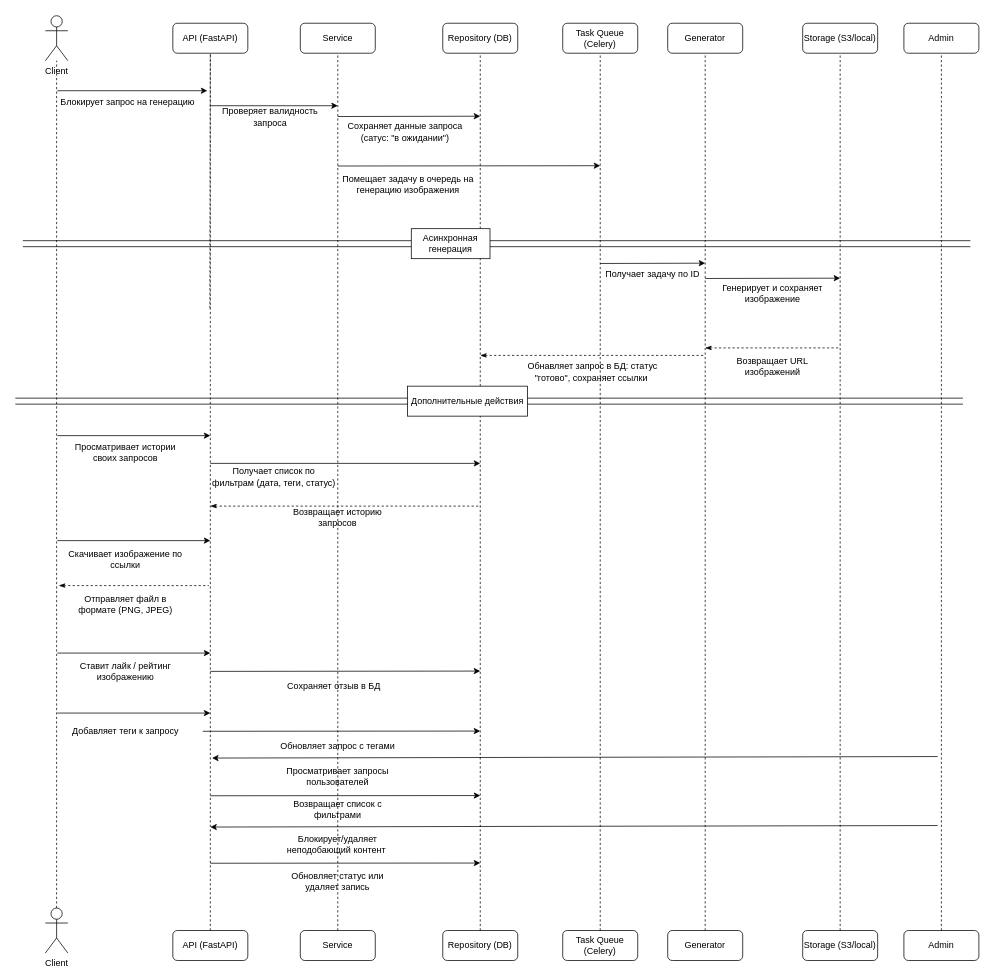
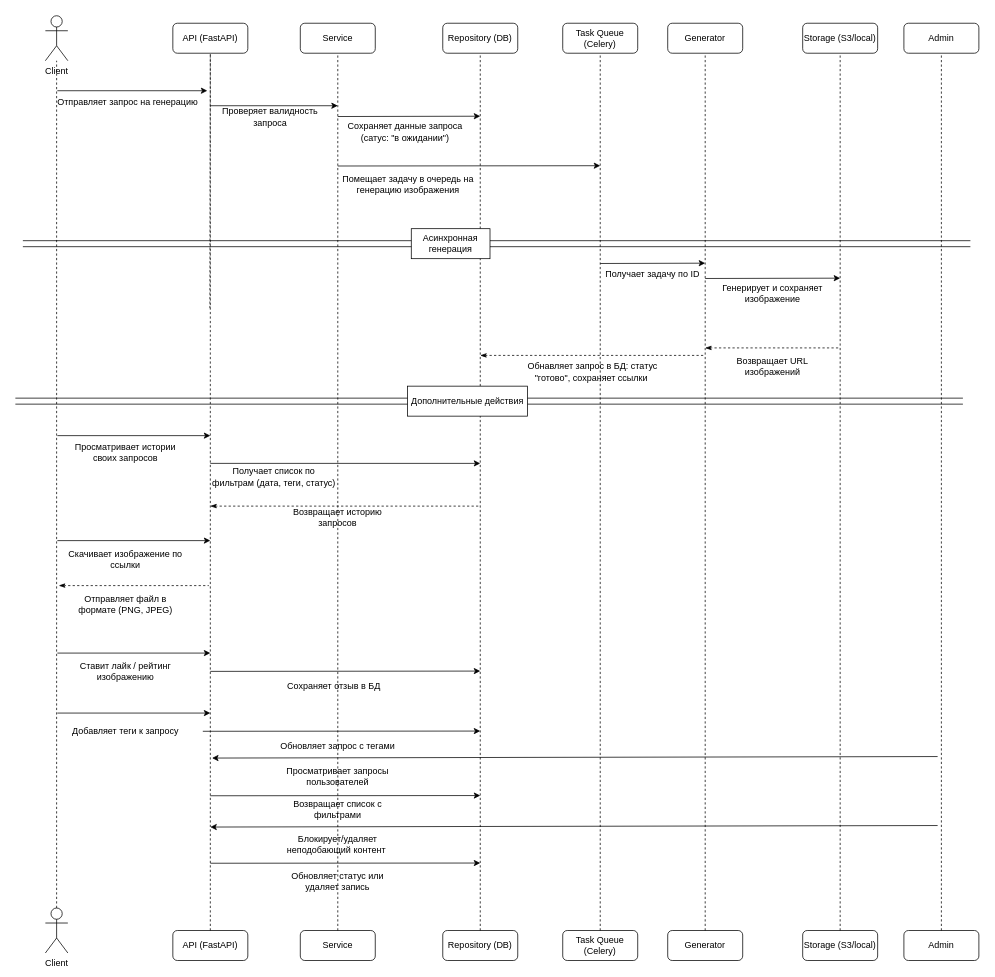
node "Блокирует запрос на генерацию": label "Блокирует запрос на генерацию" -> "Отправляет запрос на генерацию"
